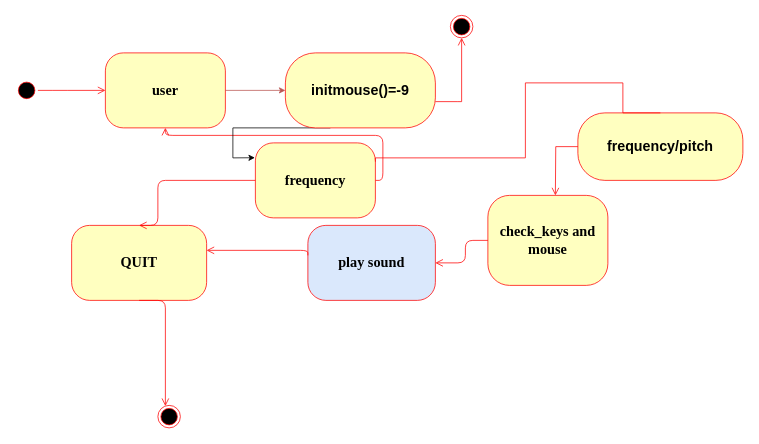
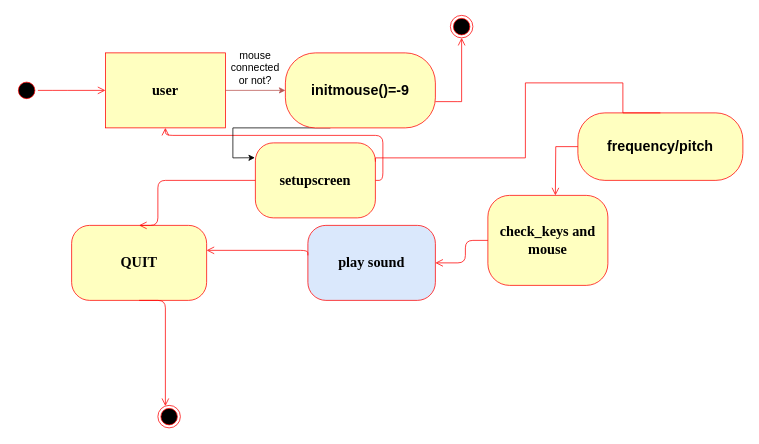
node "mouse connected or not?": added
node "user": shape rounded rectangle -> rectangle
node "frequency": label "frequency" -> "setupscreen"
